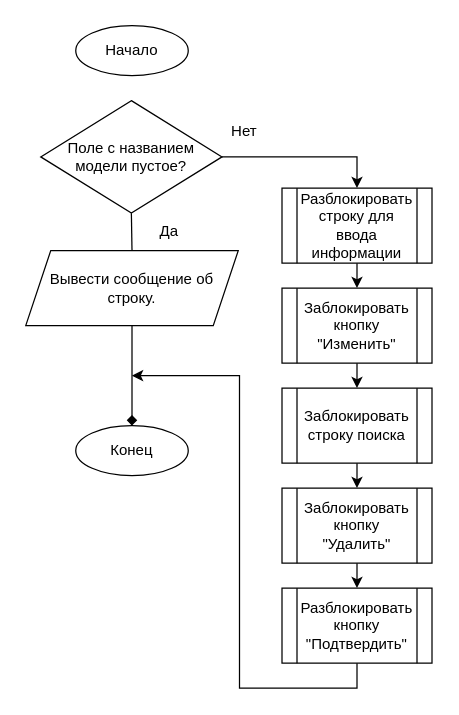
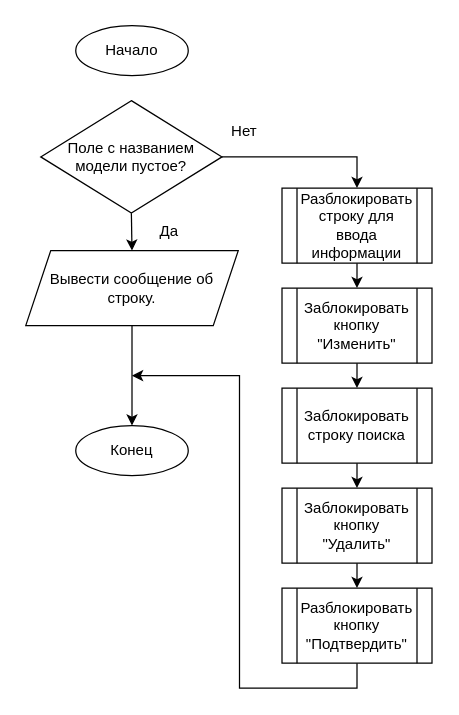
edge "Поле с названием модели пустое?" -- "Вывести сообщение об строку.": arrowhead none -> classic
edge "Вывести сообщение об строку." -> "Конец": arrowhead diamond -> classic
